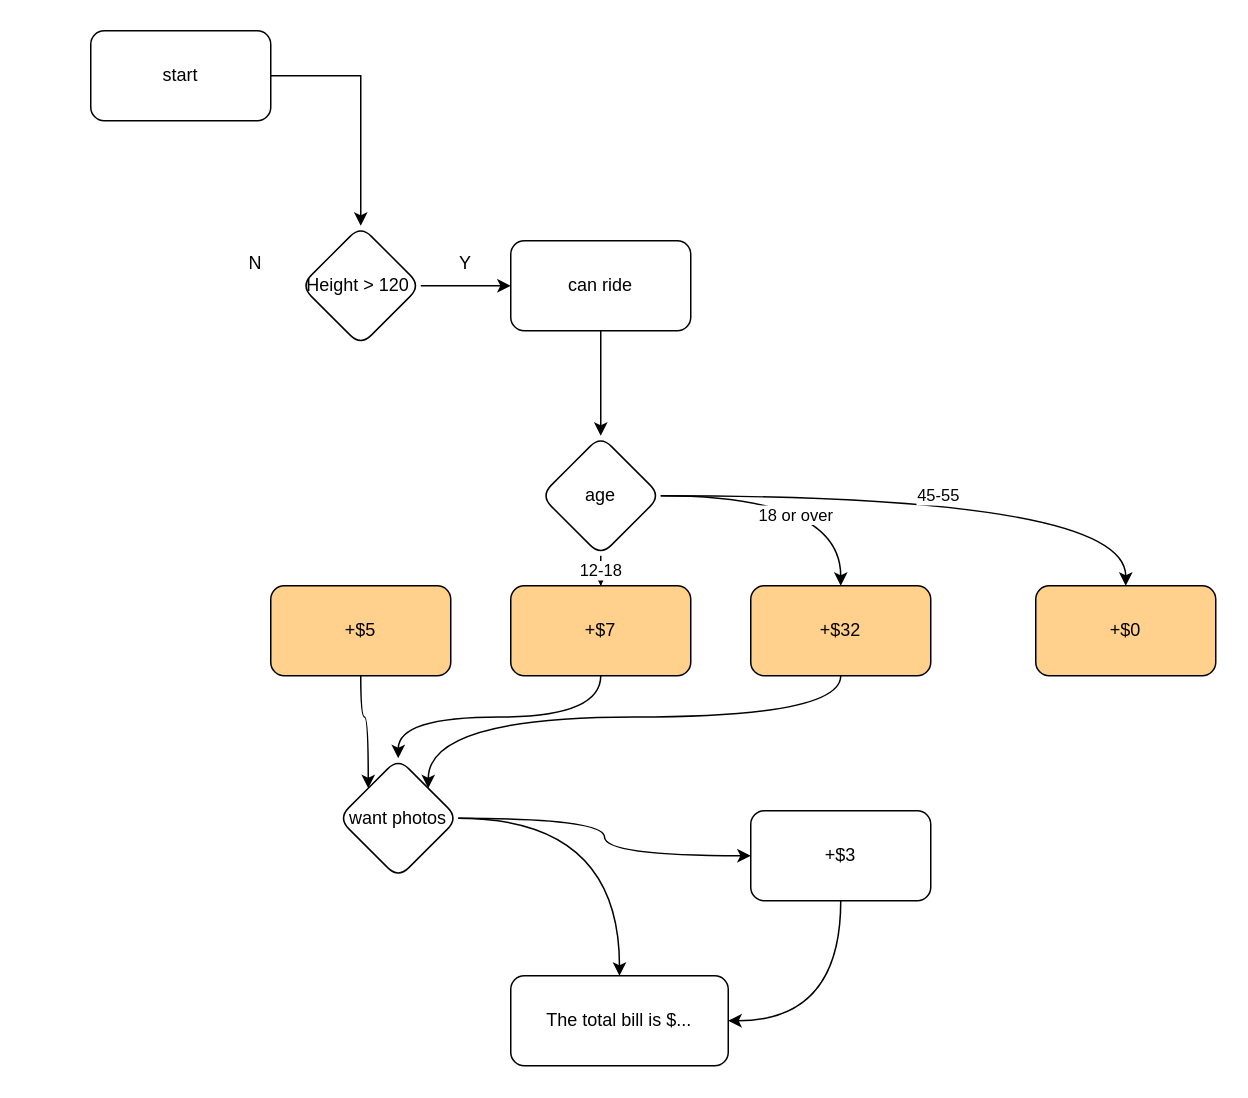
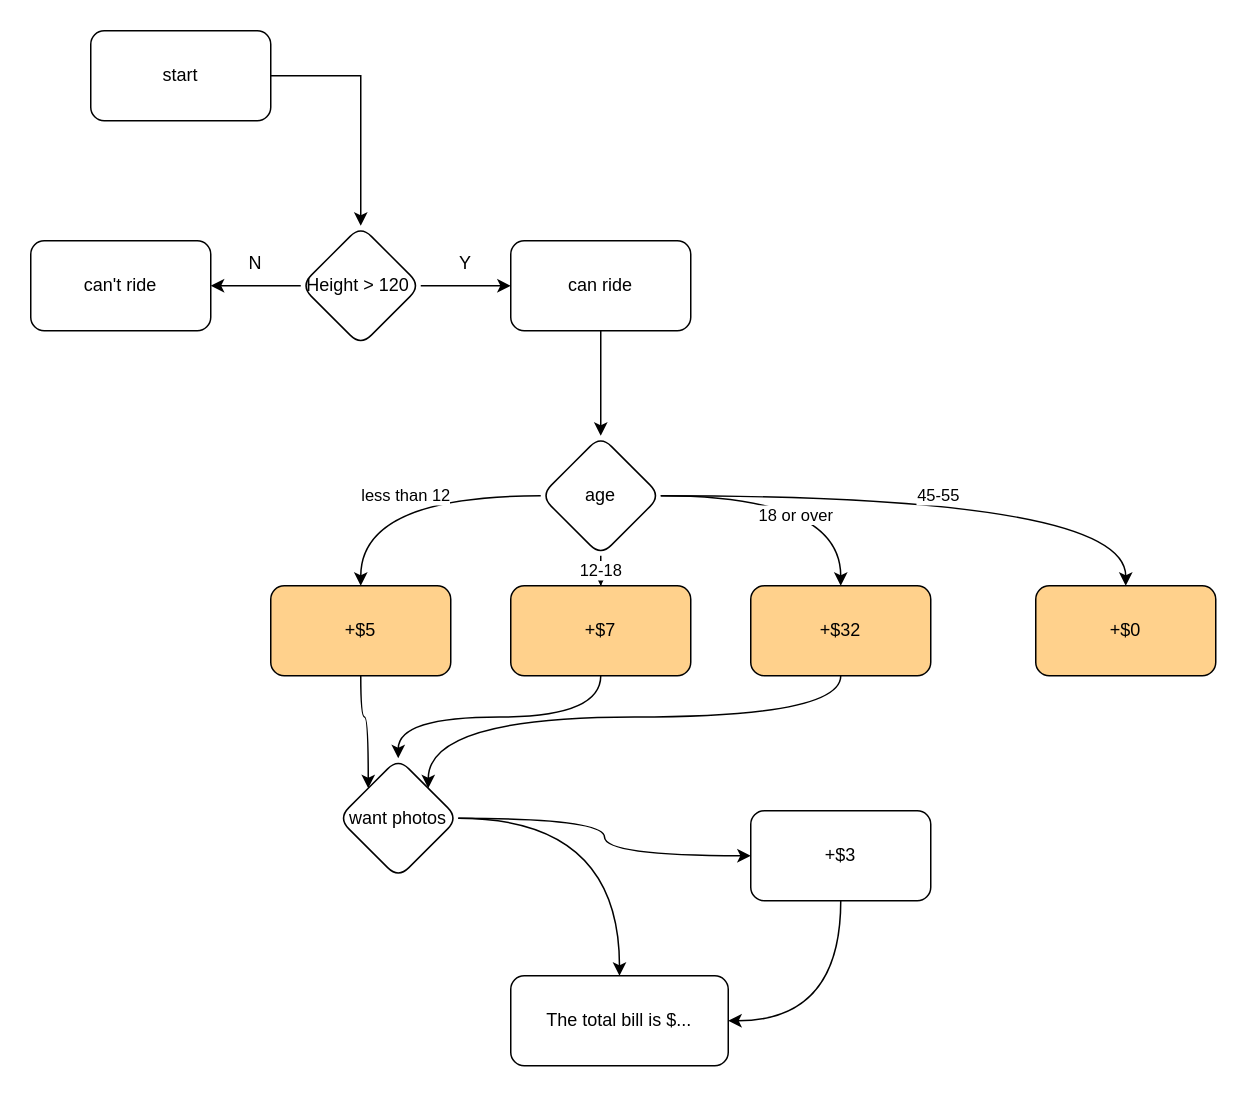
node "can't ride": added
edge "Height > 120" -> "can't ride": added
edge "age" -> "+$5": added, label "less than 12"
